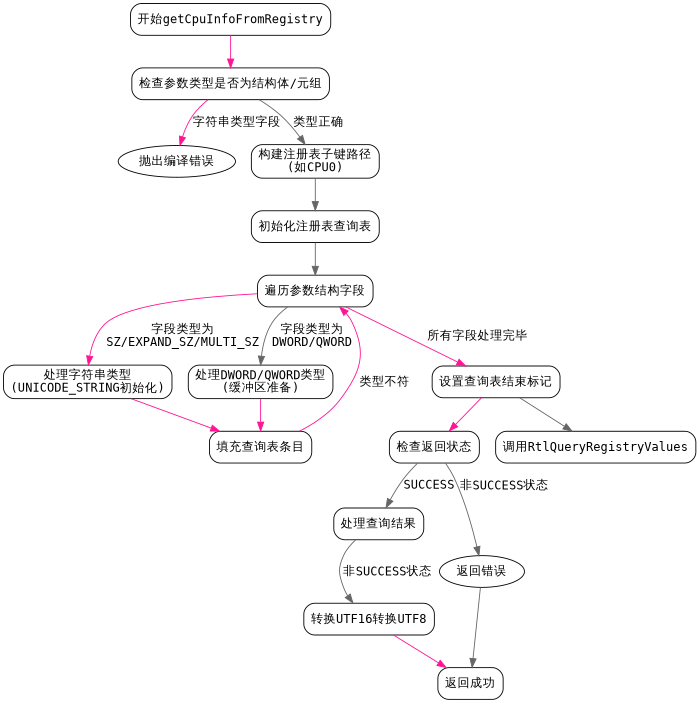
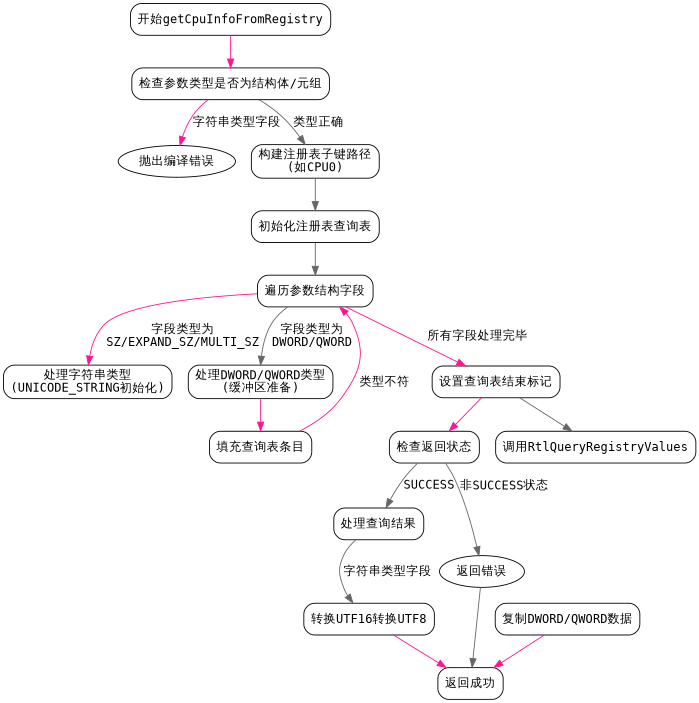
edge "处理字符串类型 (UNICODE_STRING初始化)" -> "填充查询表条目": removed
edge "处理查询结果" -> "转换UTF16转换UTF8": label "非SUCCESS状态" -> "字符串类型字段"
node "复制DWORD/QWORD数据": added
